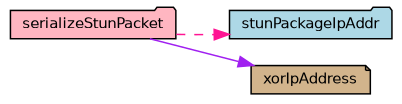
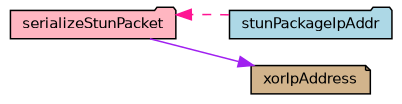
edge "serializeStunPacket" -> "stunPackageIpAddr": reversed
